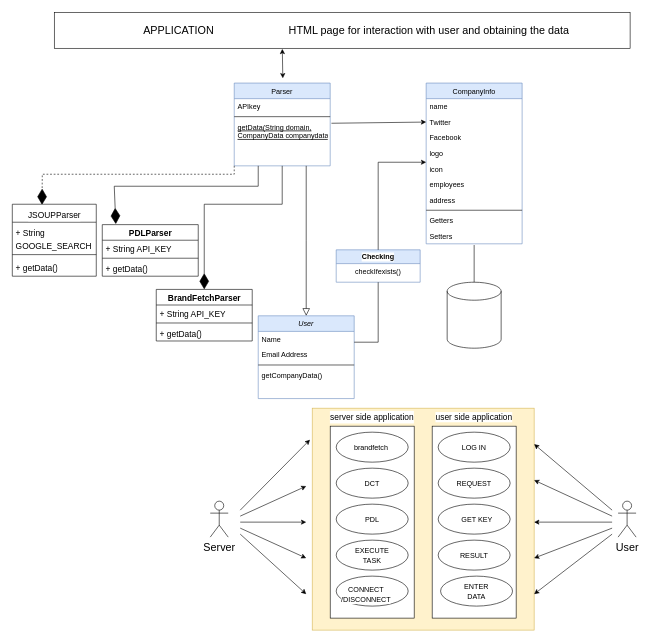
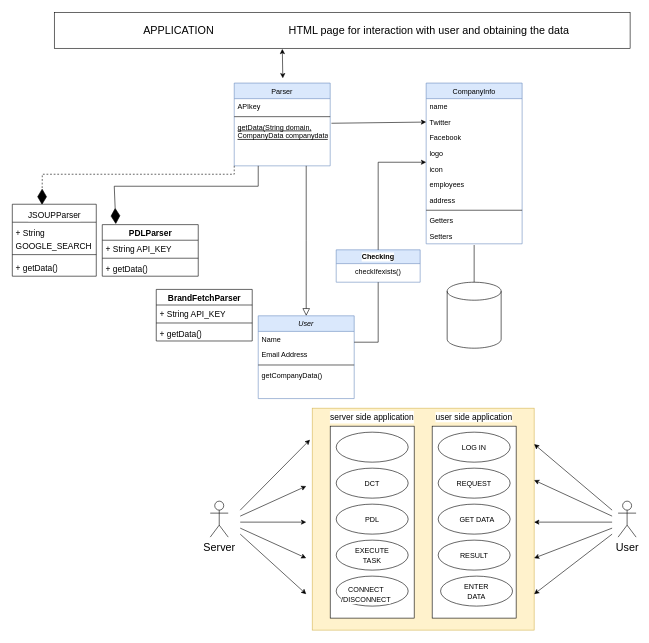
edge "Parser" -> "BrandFetchParser": removed
node "brandfetch": removed
node "GET KEY": label "GET KEY" -> "GET DATA"
